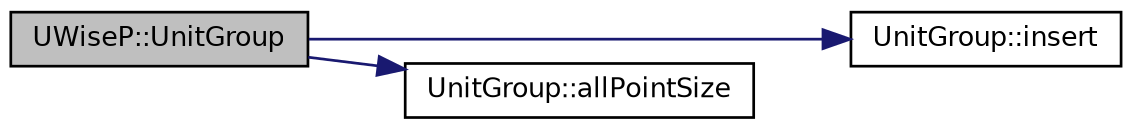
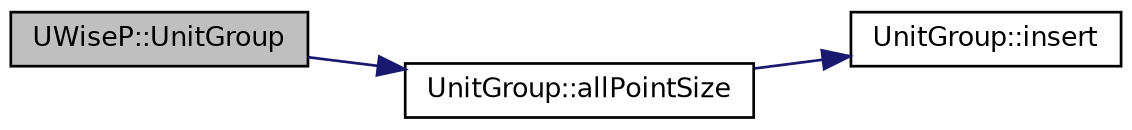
edge "UWiseP::UnitGroup" -> "UnitGroup::insert": now "UnitGroup::allPointSize" -> "UnitGroup::insert"
